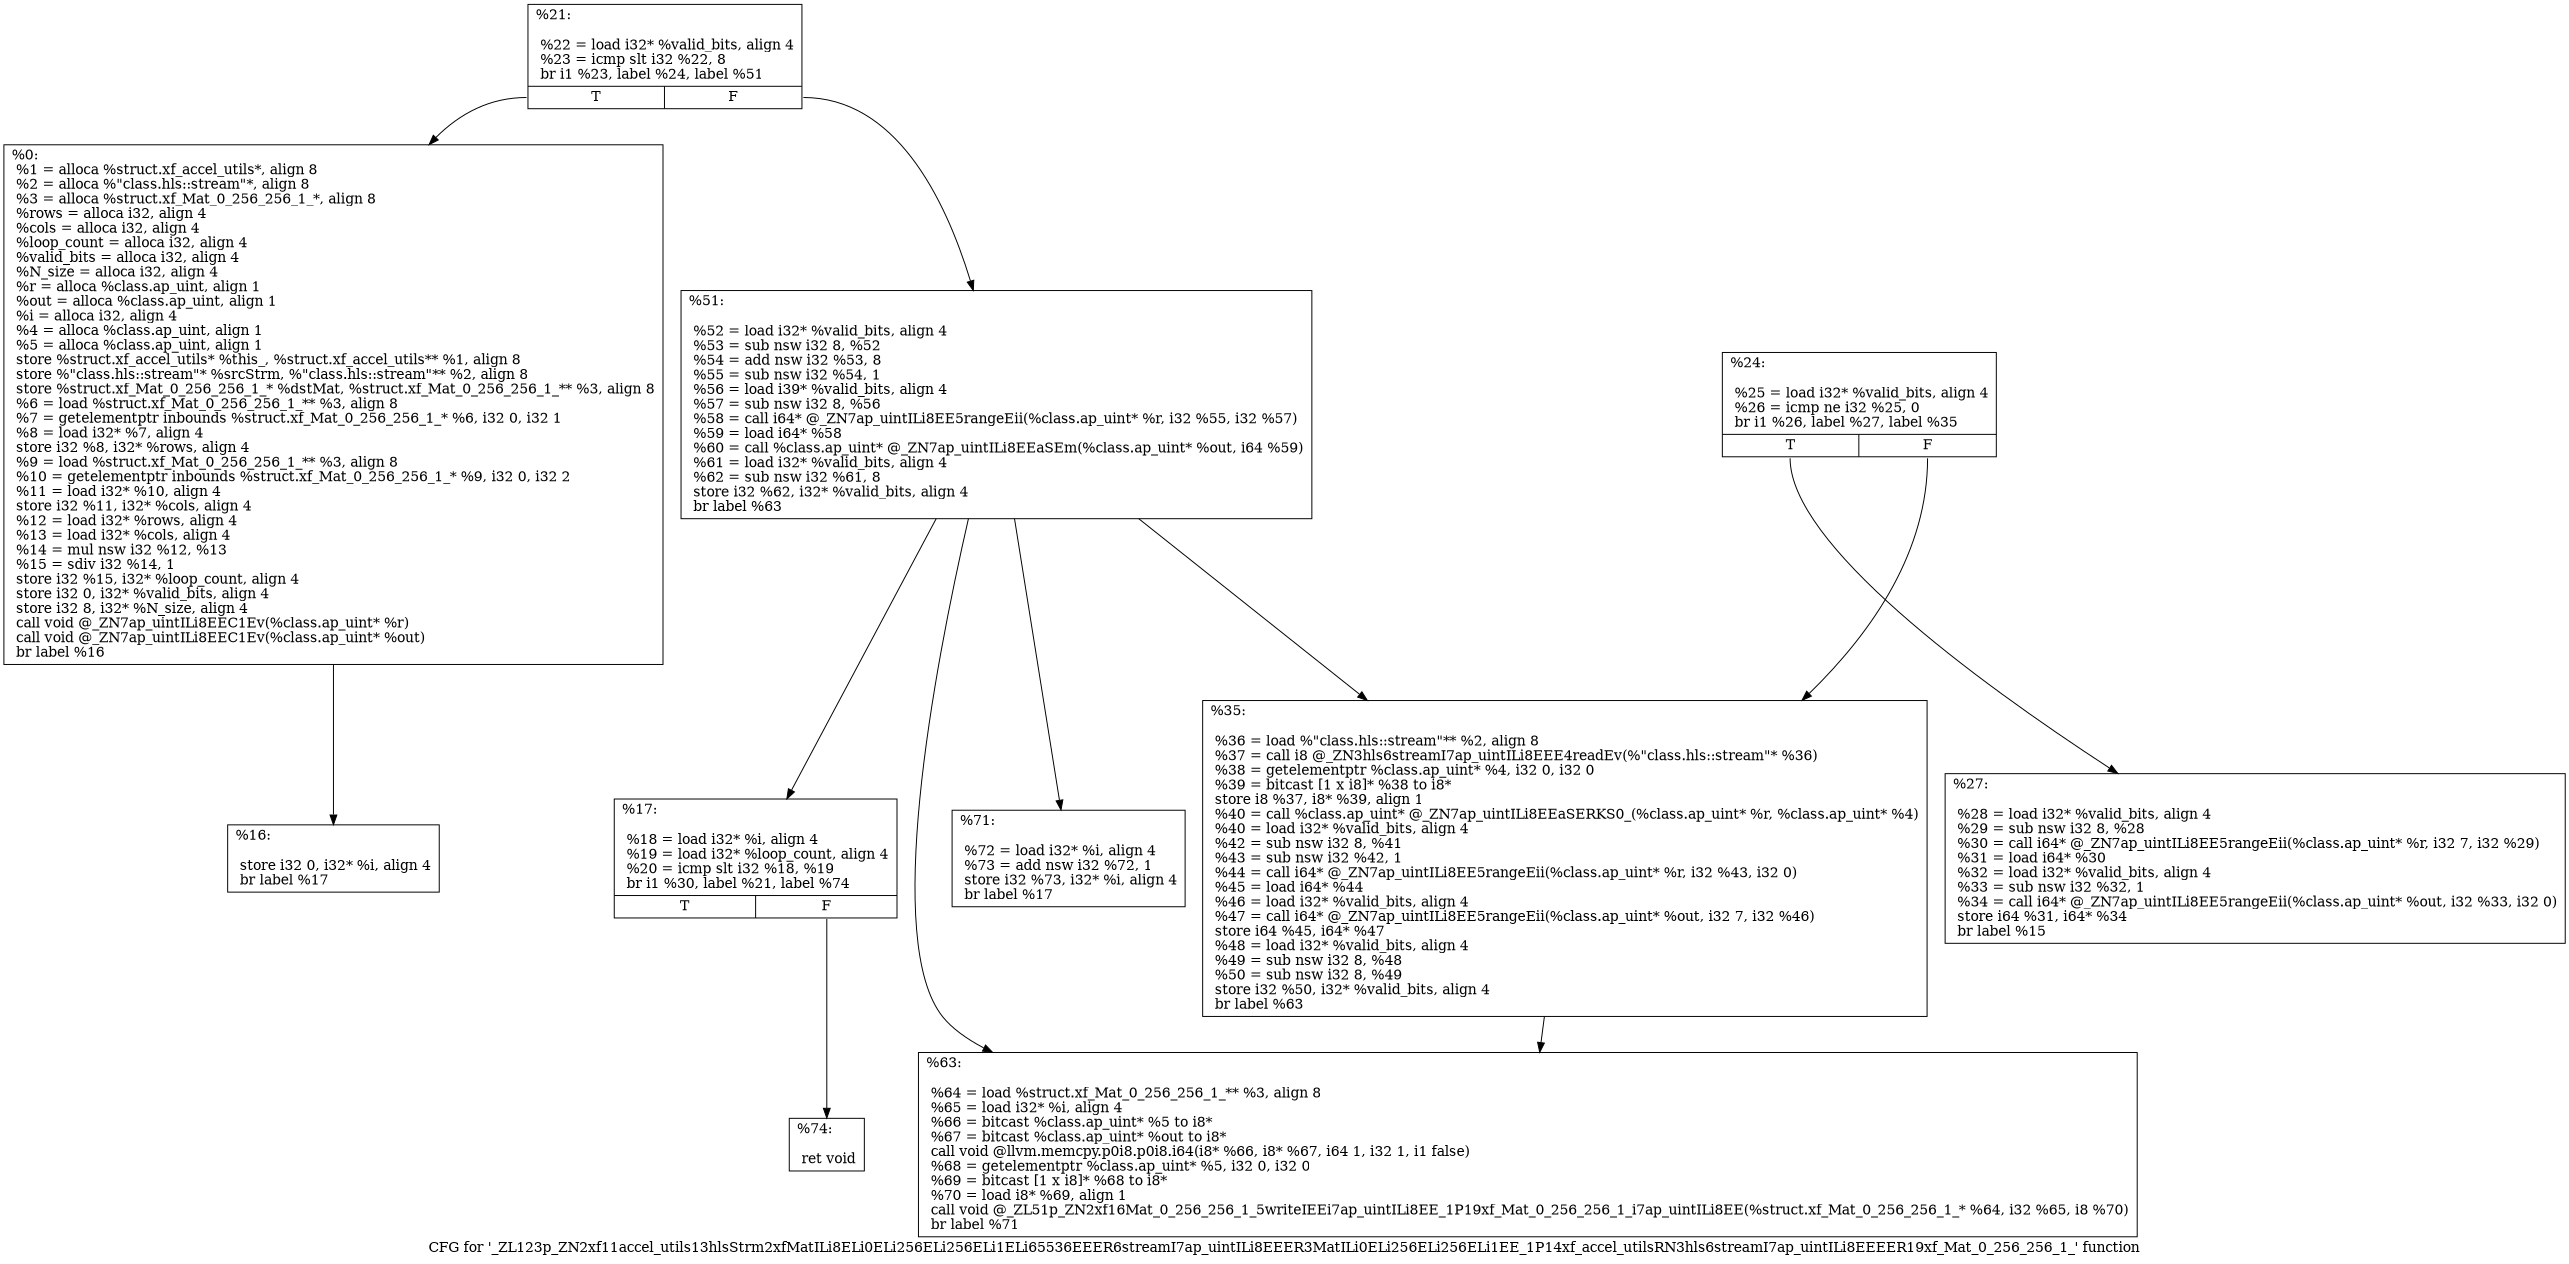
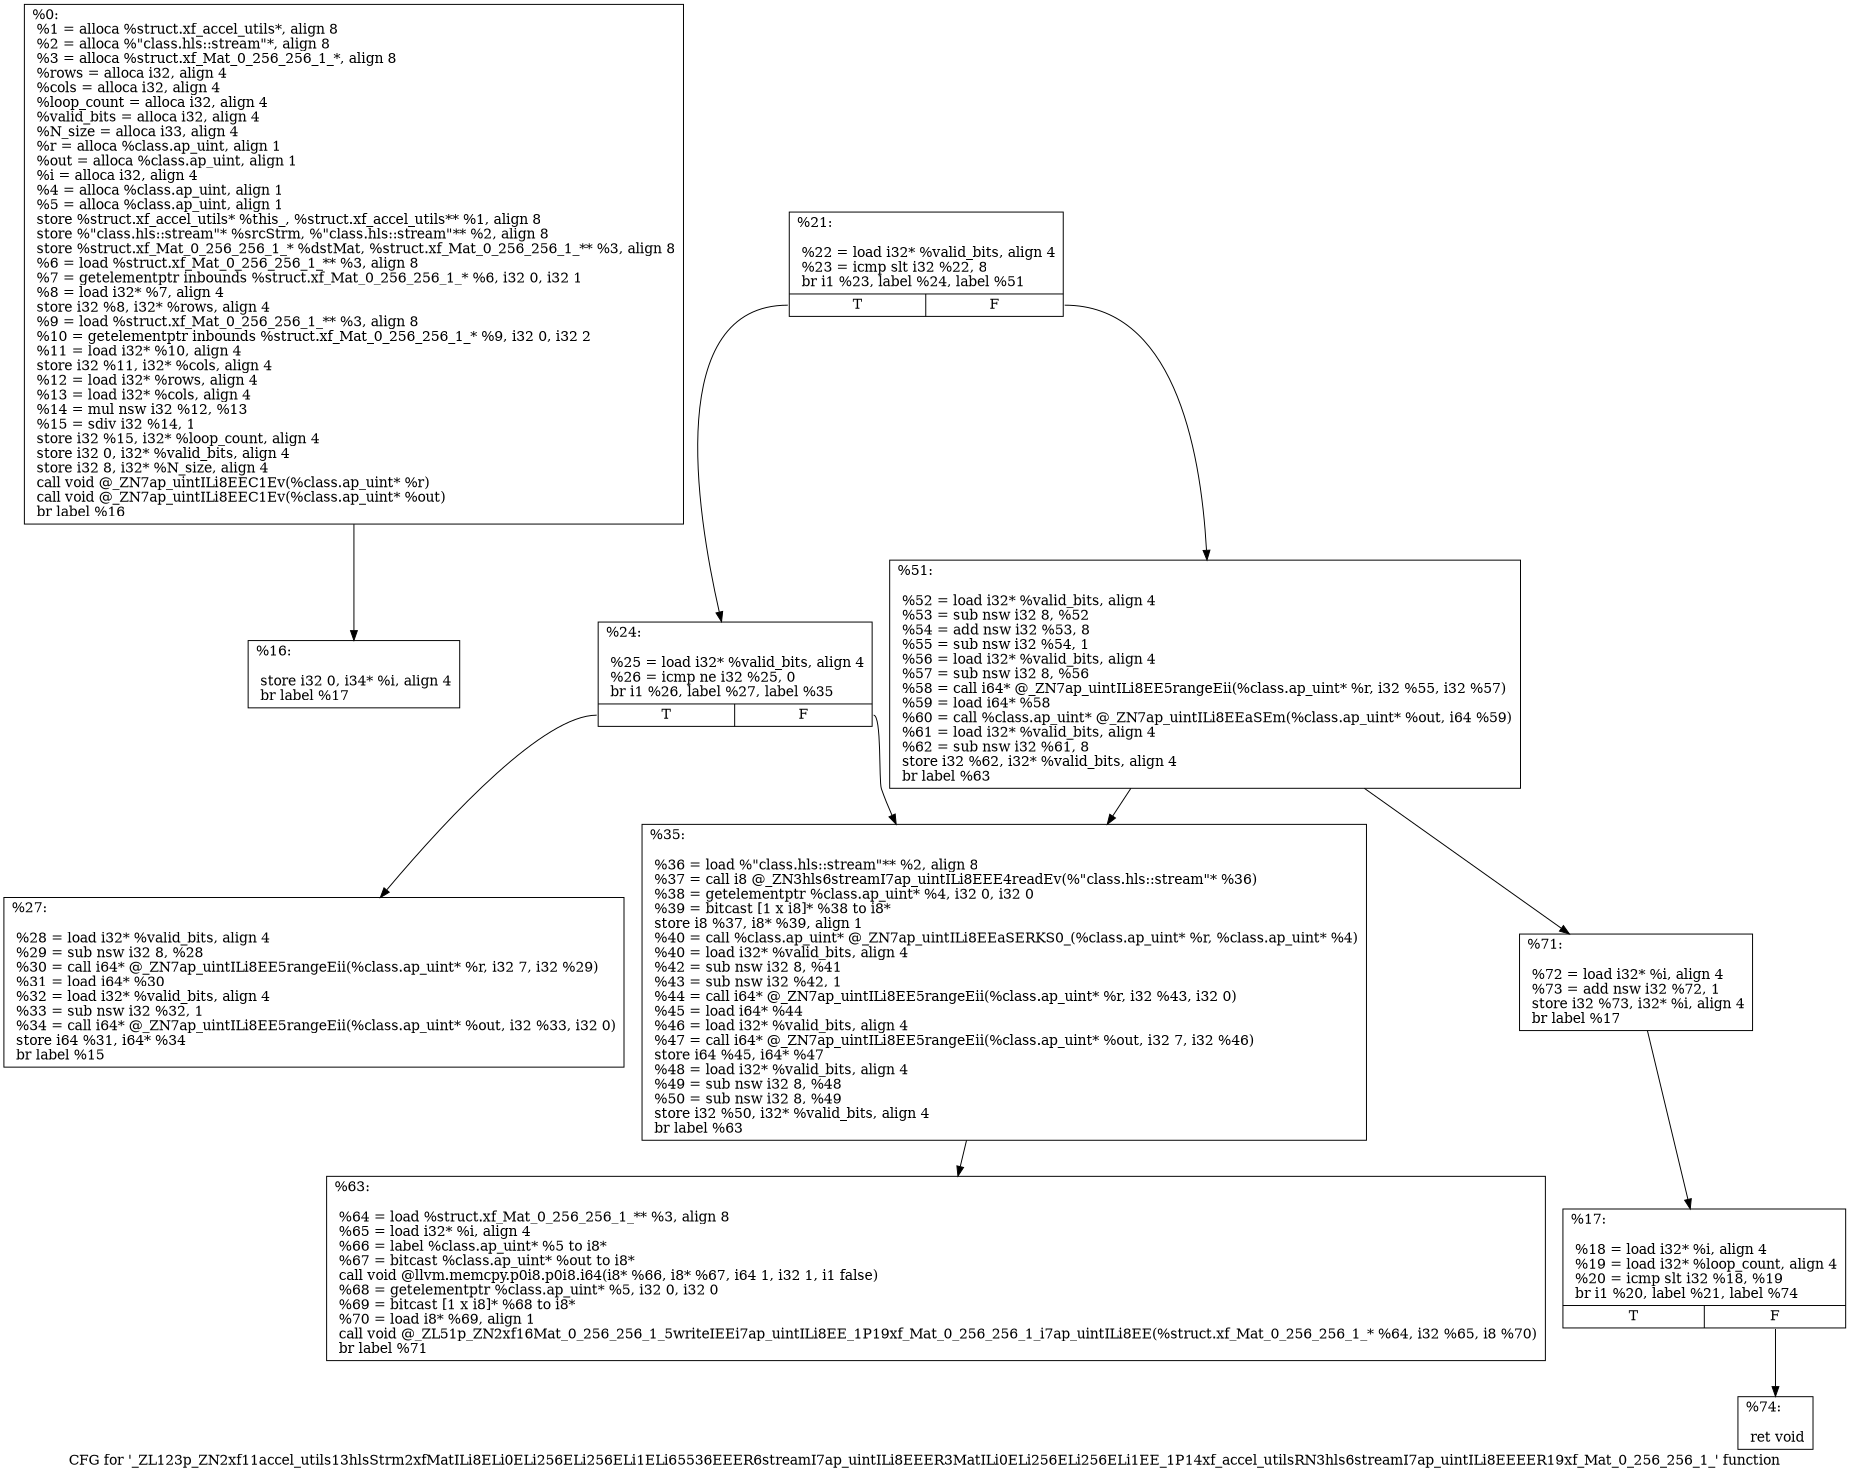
edge "%21:" -> "%0:": now "%21:" -> "%24:"
node "%0:": text "%N_size = alloca i32, align 4" -> "%N_size = alloca i33, align 4"
node "%51:": text "%56 = load i39* %valid_bits, align 4" -> "%56 = load i32* %valid_bits, align 4"
edge "%51:" -> "%17:": now "%71:" -> "%17:"
edge "%51:" -> "%63:": removed
node "%16:": text "store i32 0, i32* %i, align 4" -> "store i32 0, i34* %i, align 4"
node "%17:": text "br i1 %30, label %21, label %74" -> "br i1 %20, label %21, label %74"
node "%63:": text "%66 = bitcast %class.ap_uint* %5 to i8*" -> "%66 = label %class.ap_uint* %5 to i8*"
